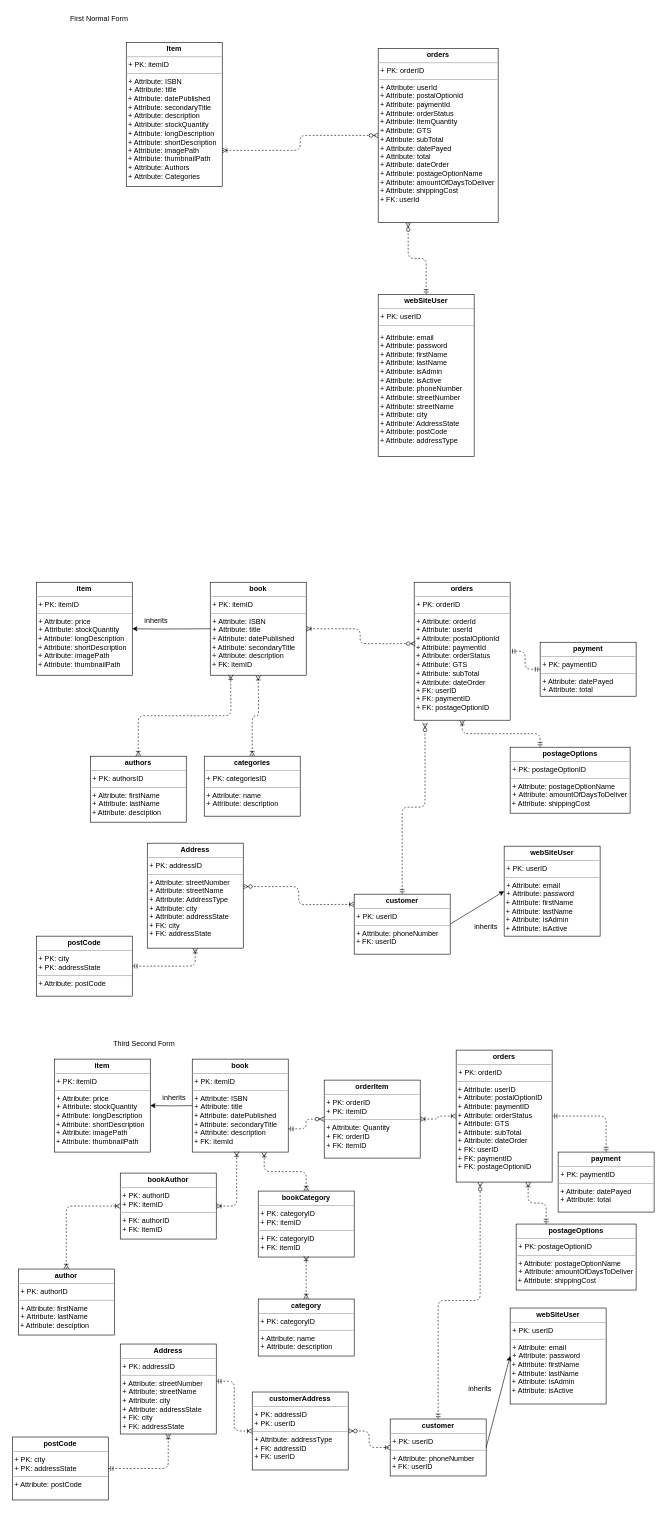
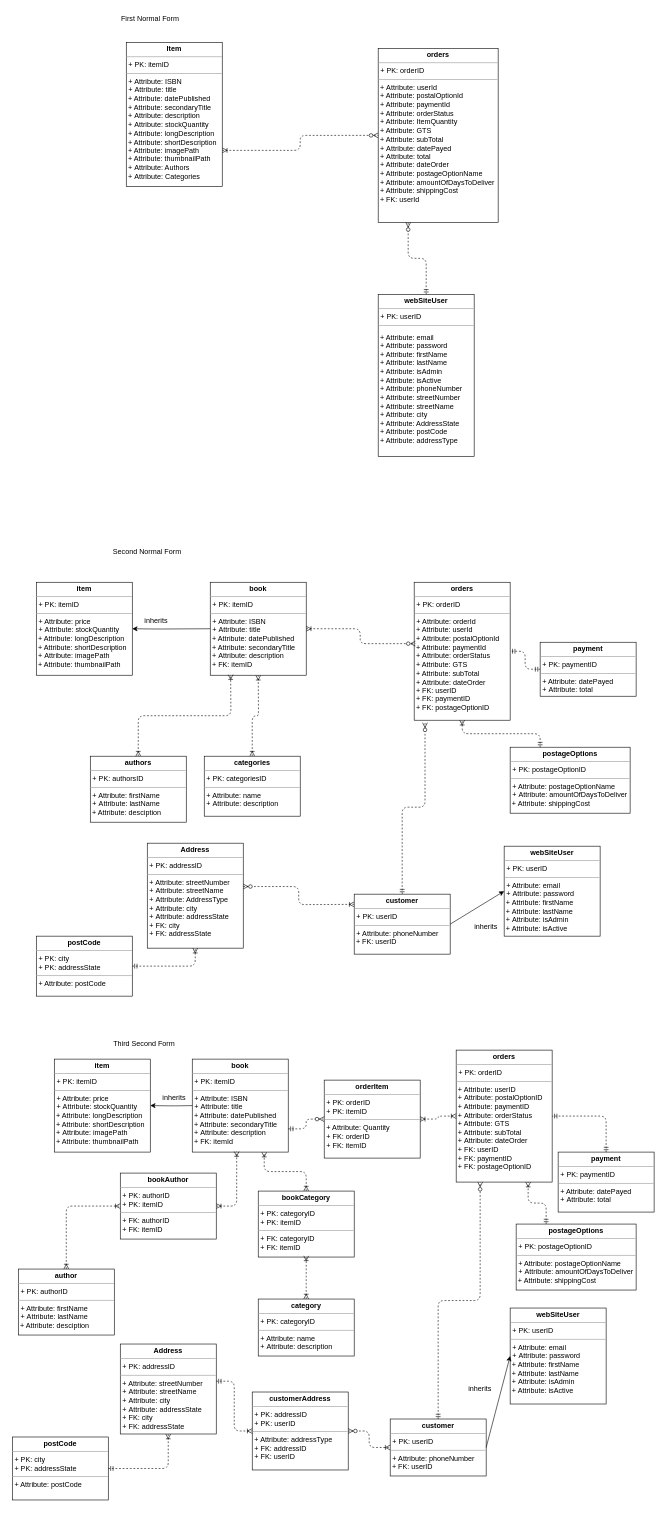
node "First Normal Form": moved (99, 18) -> (150, 18)
node "Second Normal Form": added
